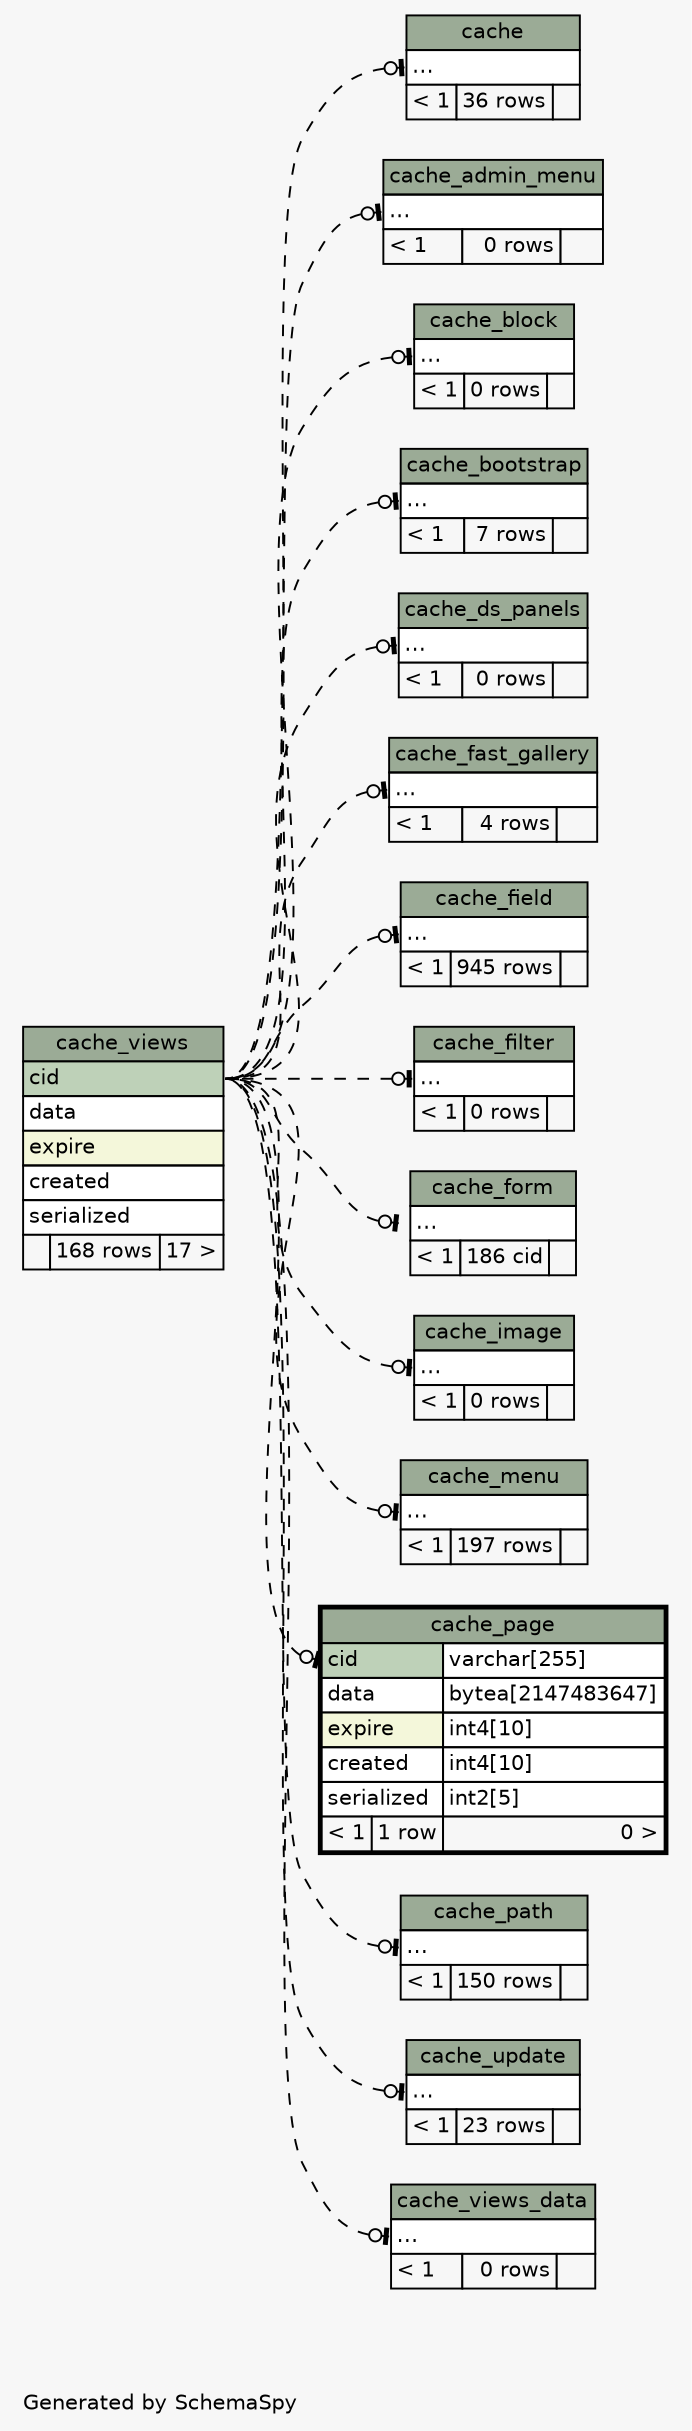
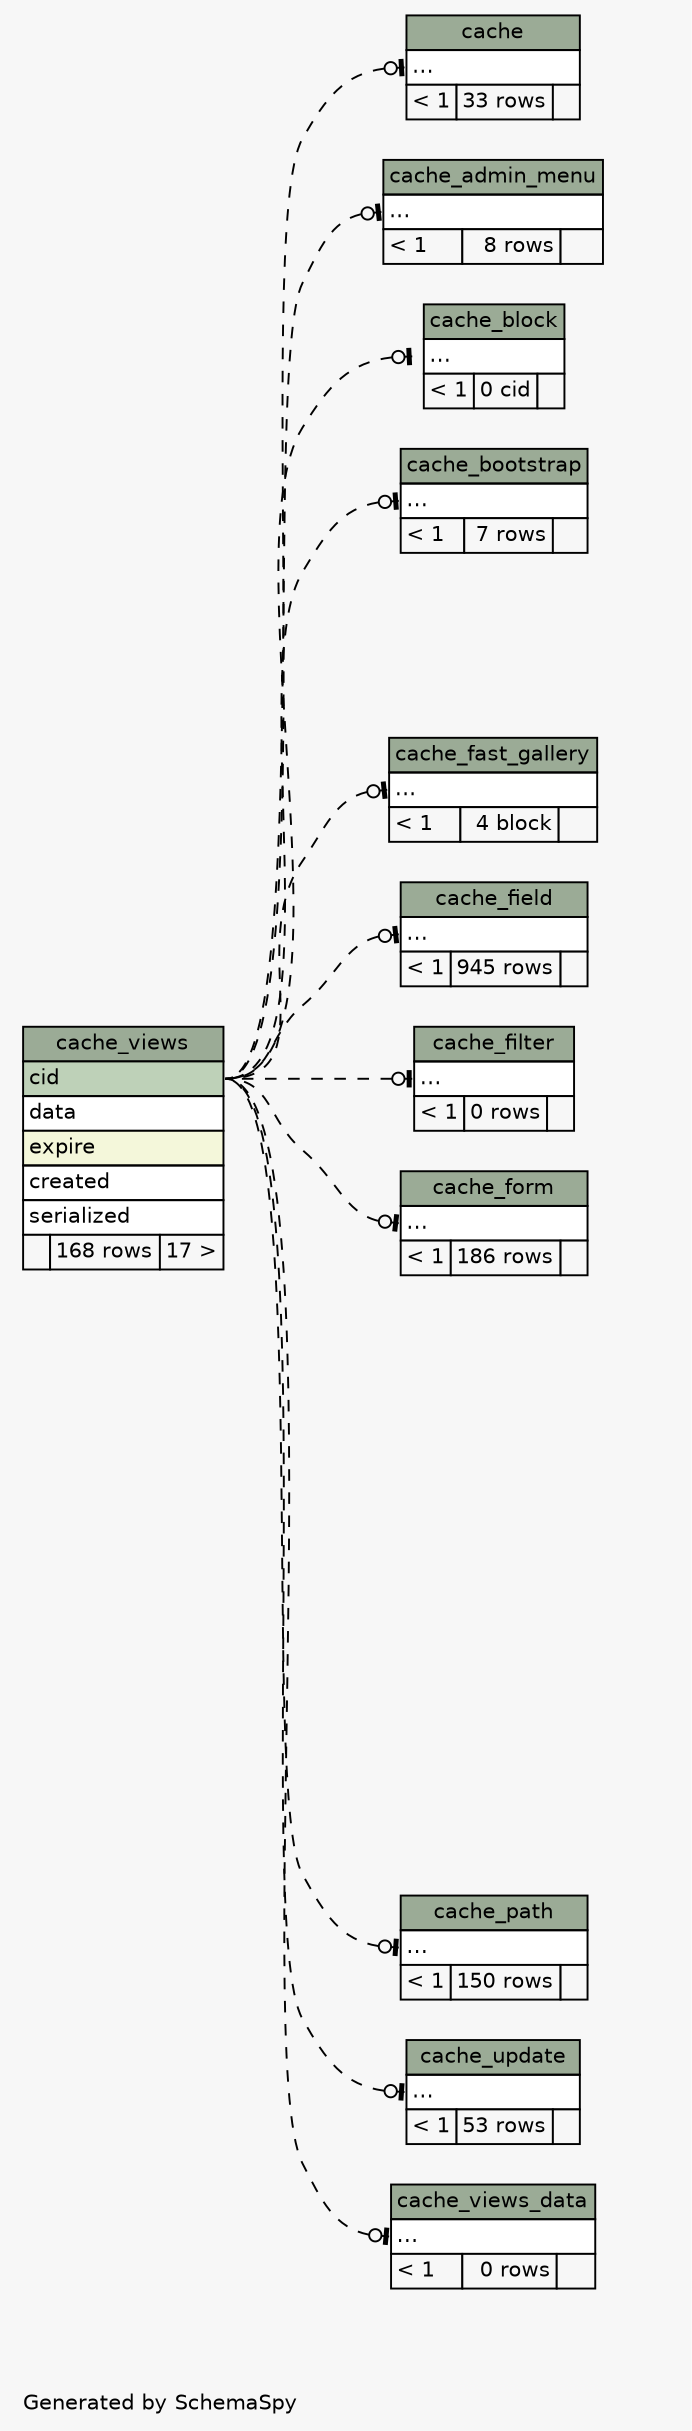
node "cache": text "36 rows" -> "33 rows"
node "cache_admin_menu": text "0 rows" -> "8 rows"
node "cache_block": text "0 rows" -> "0 cid"
node "cache_ds_panels": removed
node "cache_fast_gallery": text "4 rows" -> "4 block"
node "cache_form": text "186 cid" -> "186 rows"
node "cache_image": removed
node "cache_menu": removed
node "cache_page": removed
node "cache_update": text "23 rows" -> "53 rows"
